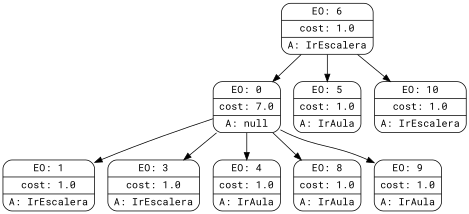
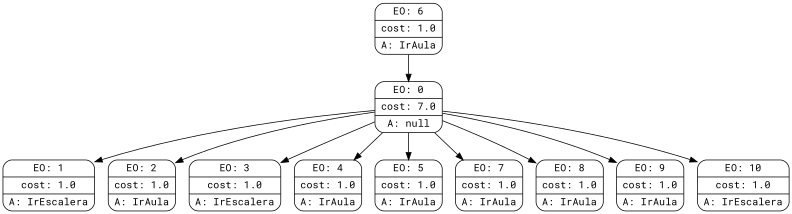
node "EO: 6": text "A: IrEscalera" -> "A: IrAula"
edge "EO: 6" -> "EO: 5": now "EO: 0" -> "EO: 5"
edge "EO: 6" -> "EO: 10": now "EO: 0" -> "EO: 10"
node "EO: 2": added
node "EO: 7": added
